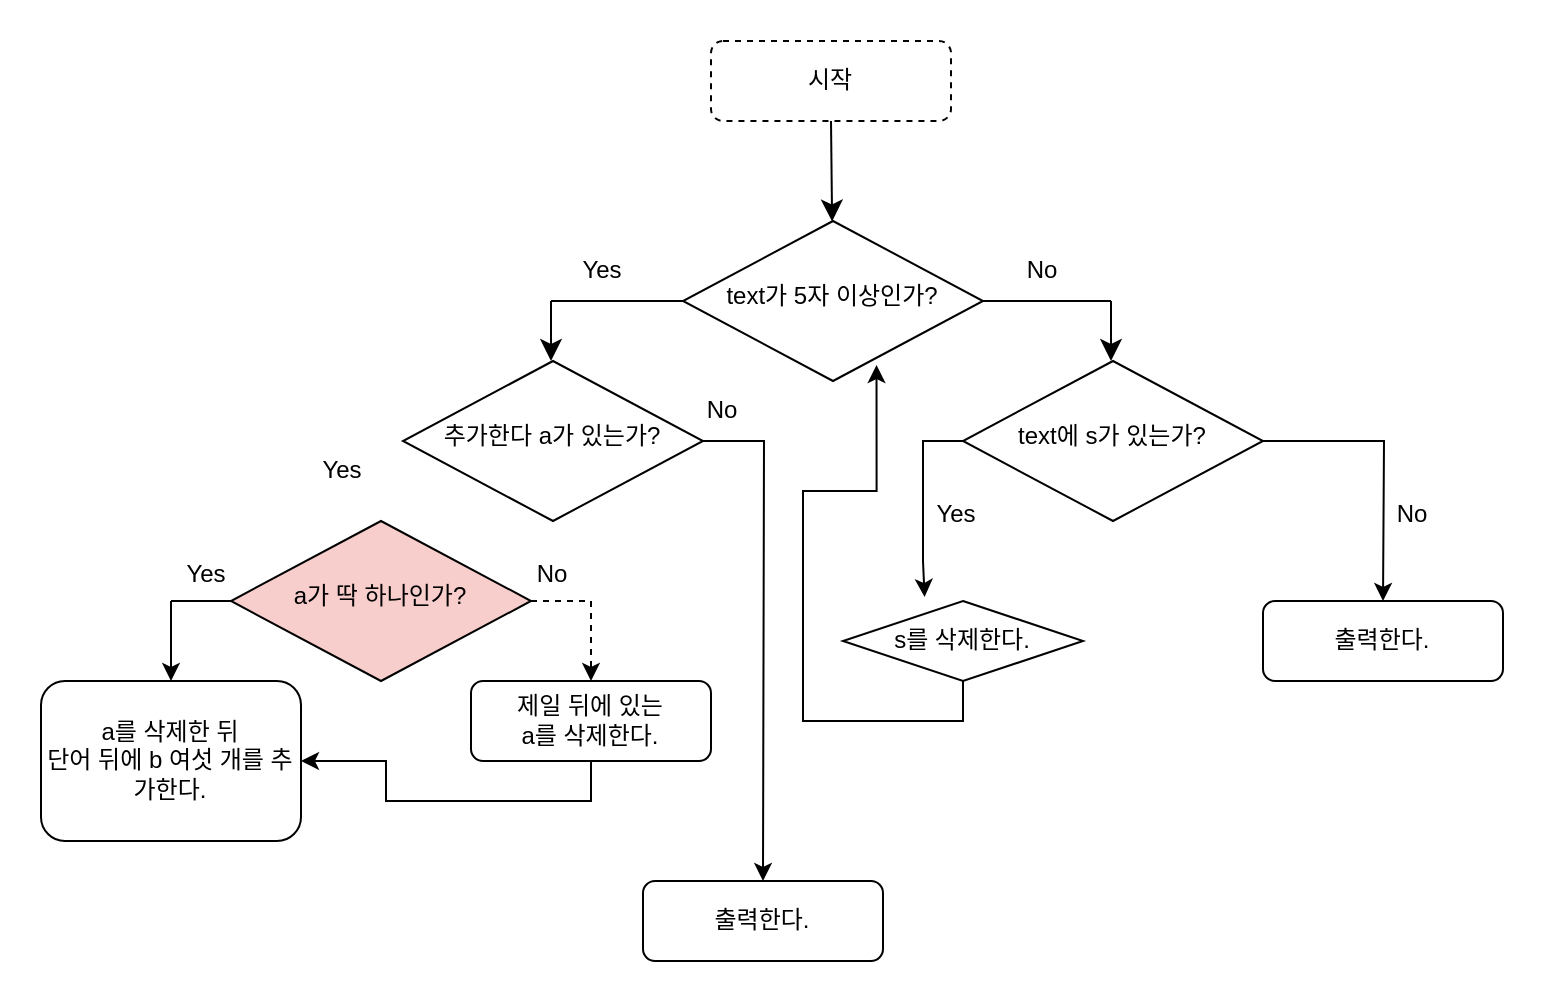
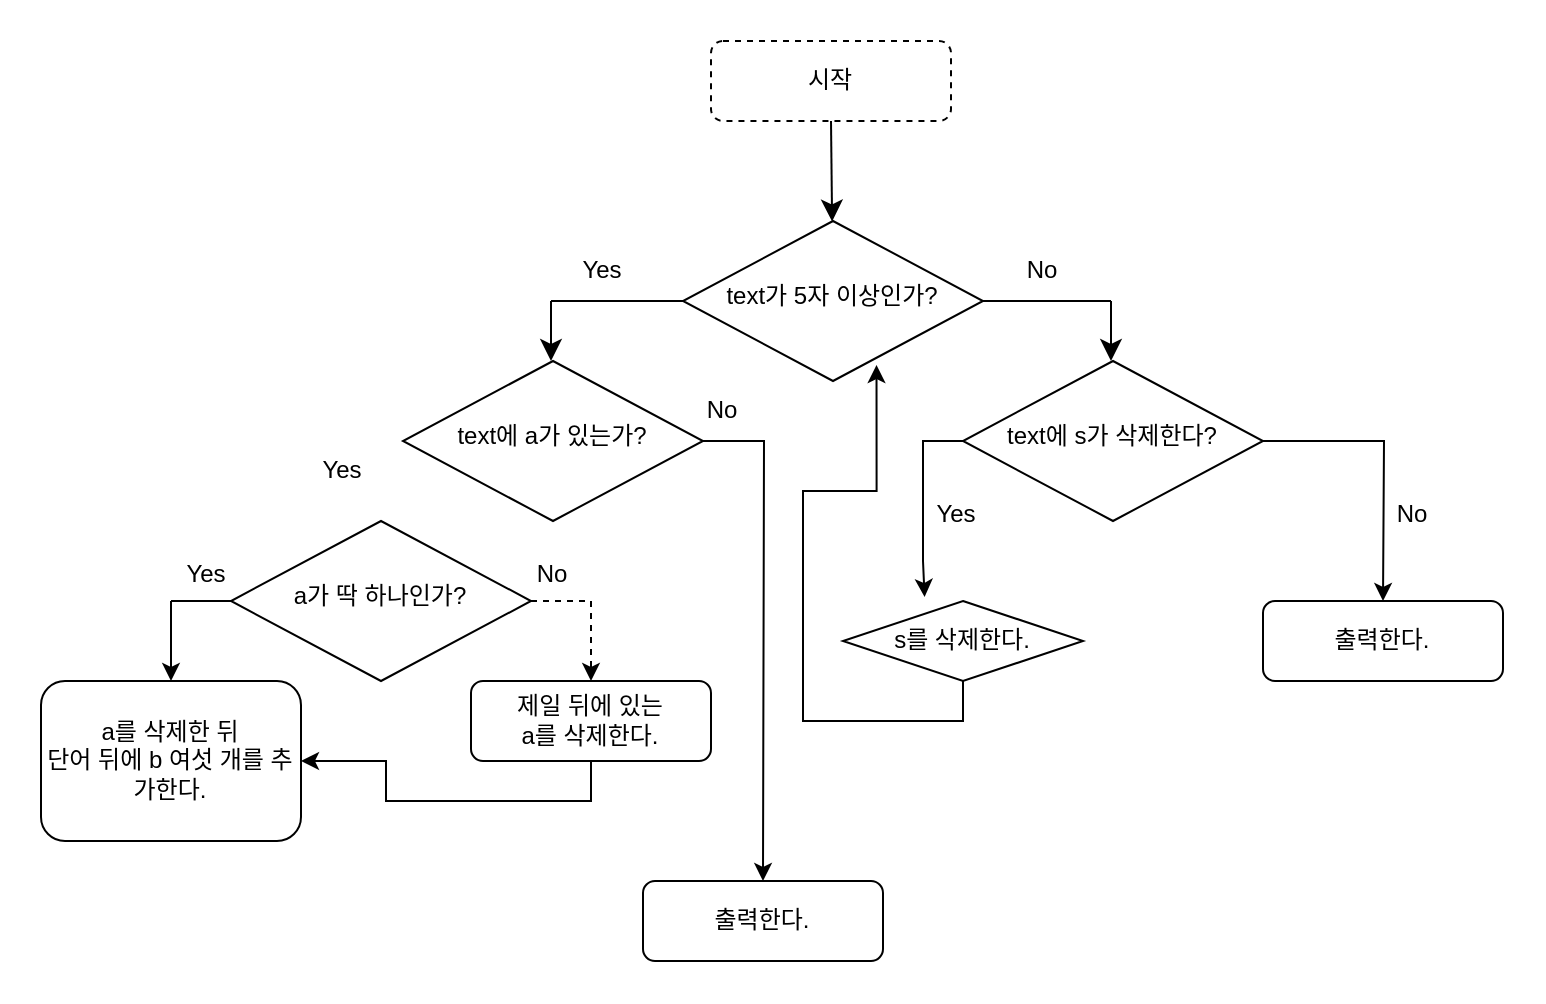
node "추가한다 a가 있는가?": label "추가한다 a가 있는가?" -> "text에 a가 있는가?"
node "text에 s가 있는가?": label "text에 s가 있는가?" -> "text에 s가 삭제한다?"
node "a가 딱 하나인가?": fillcolor #f8cecc -> #ffffff
